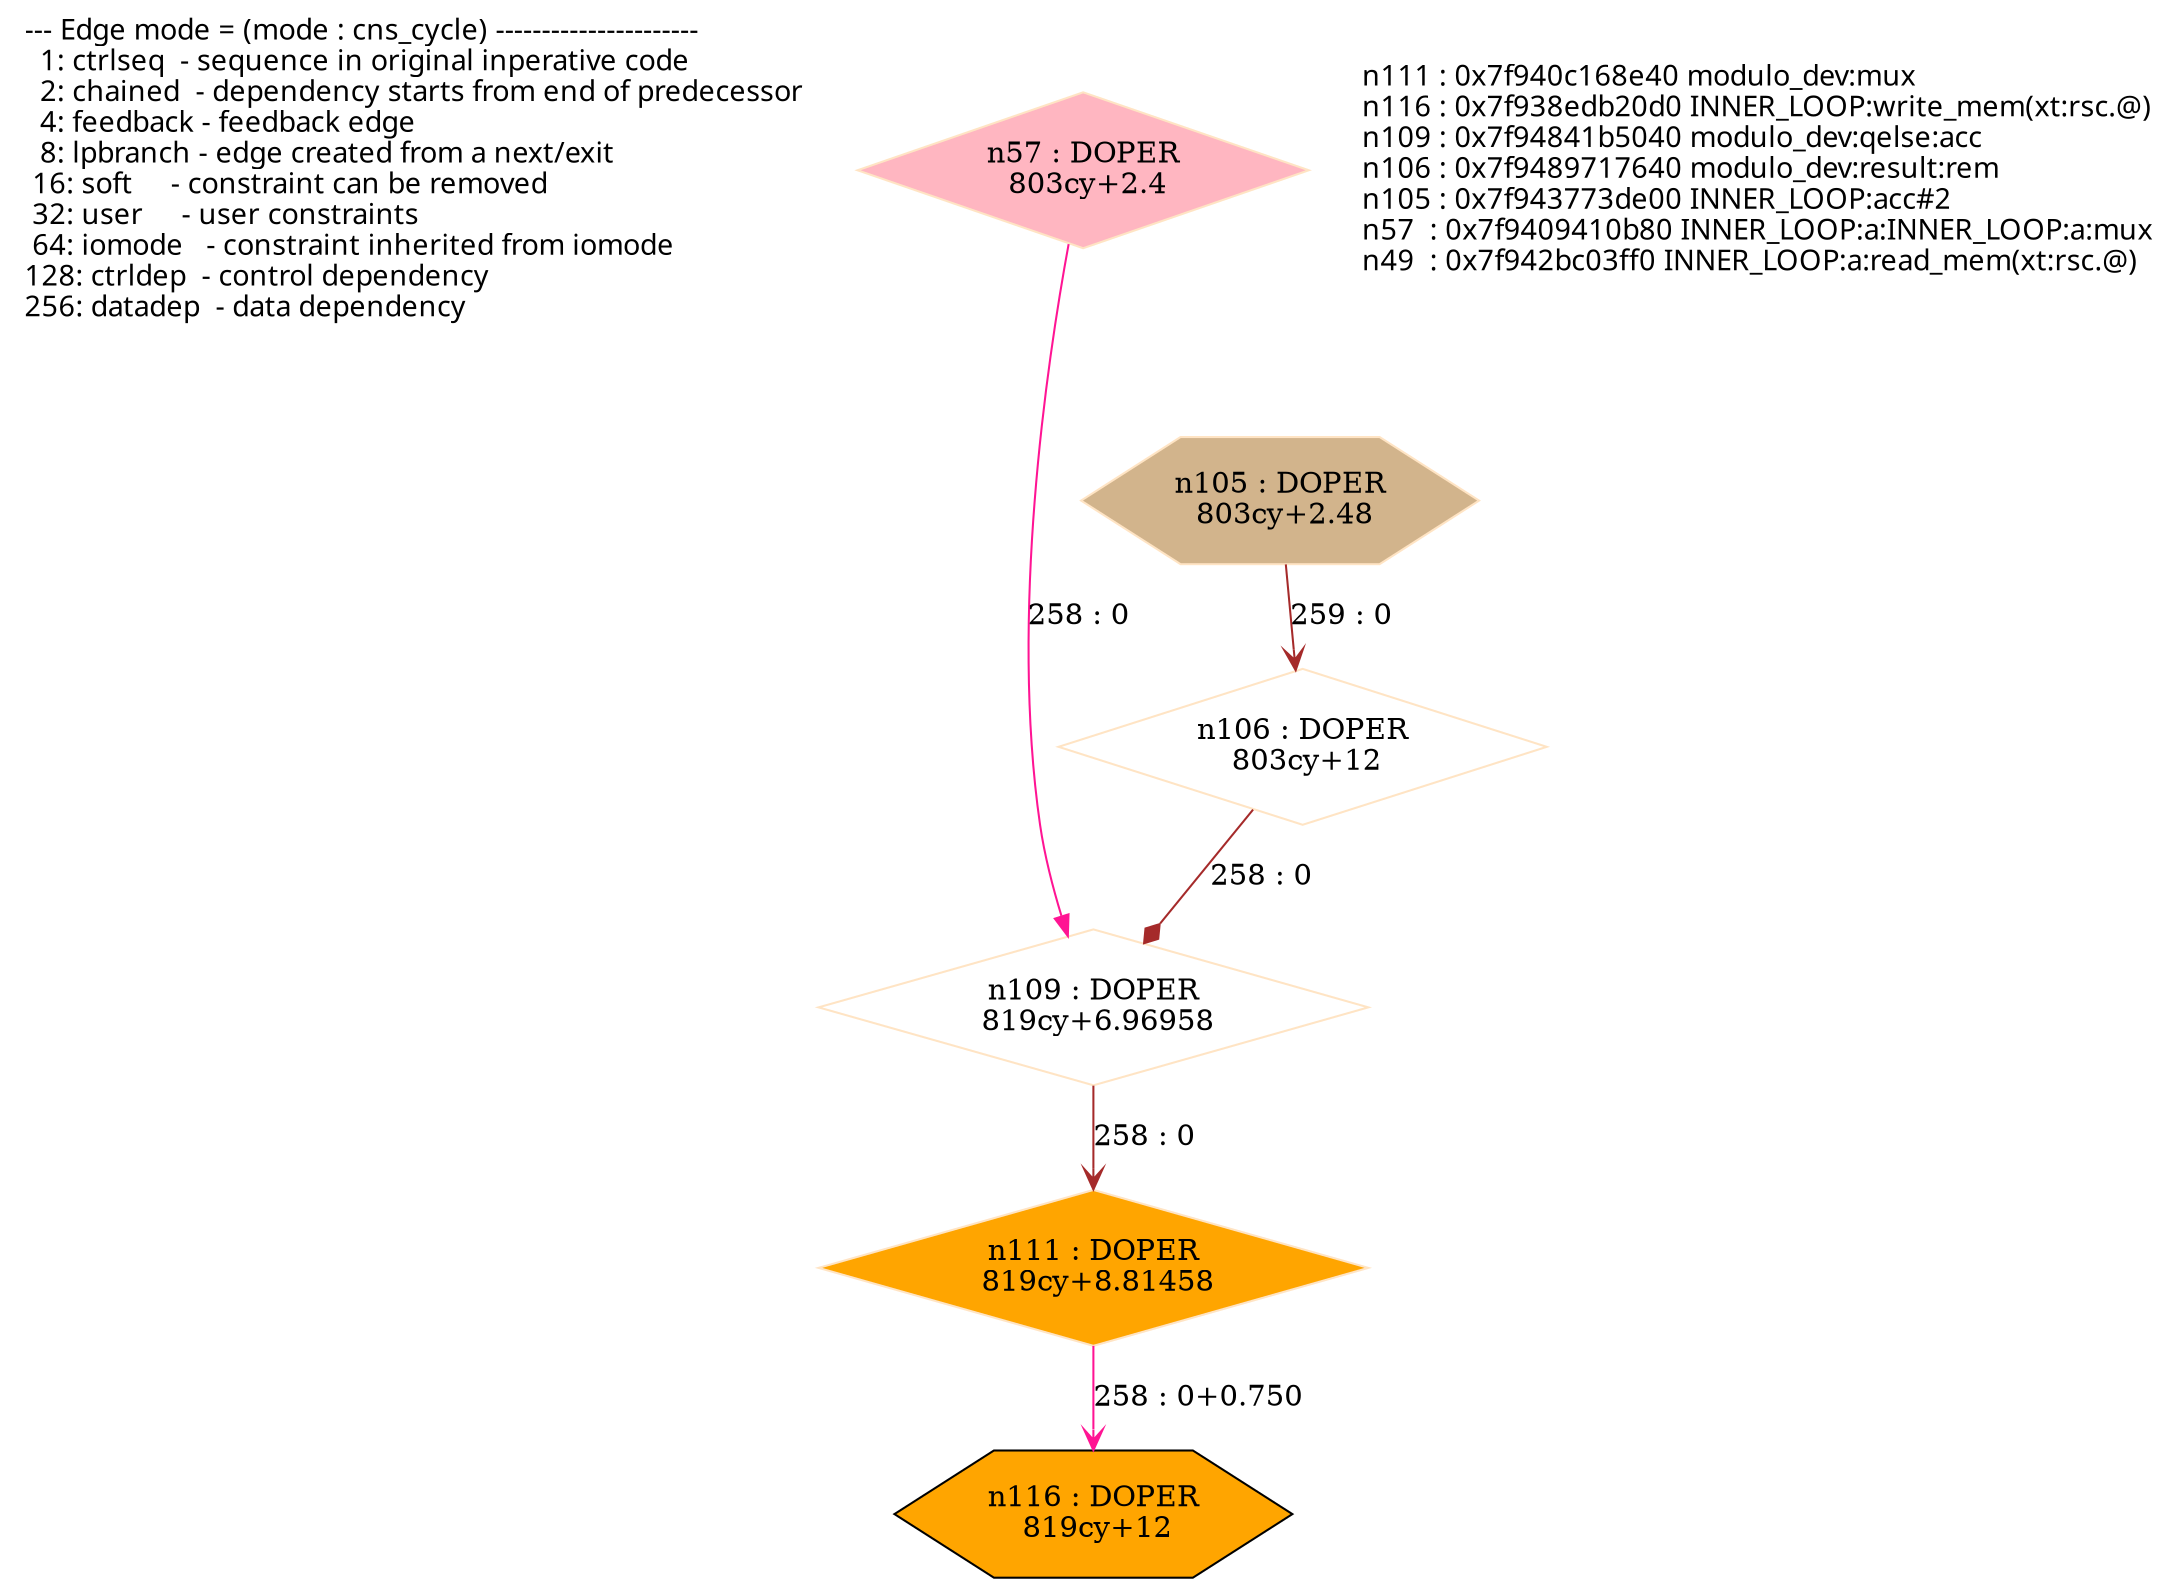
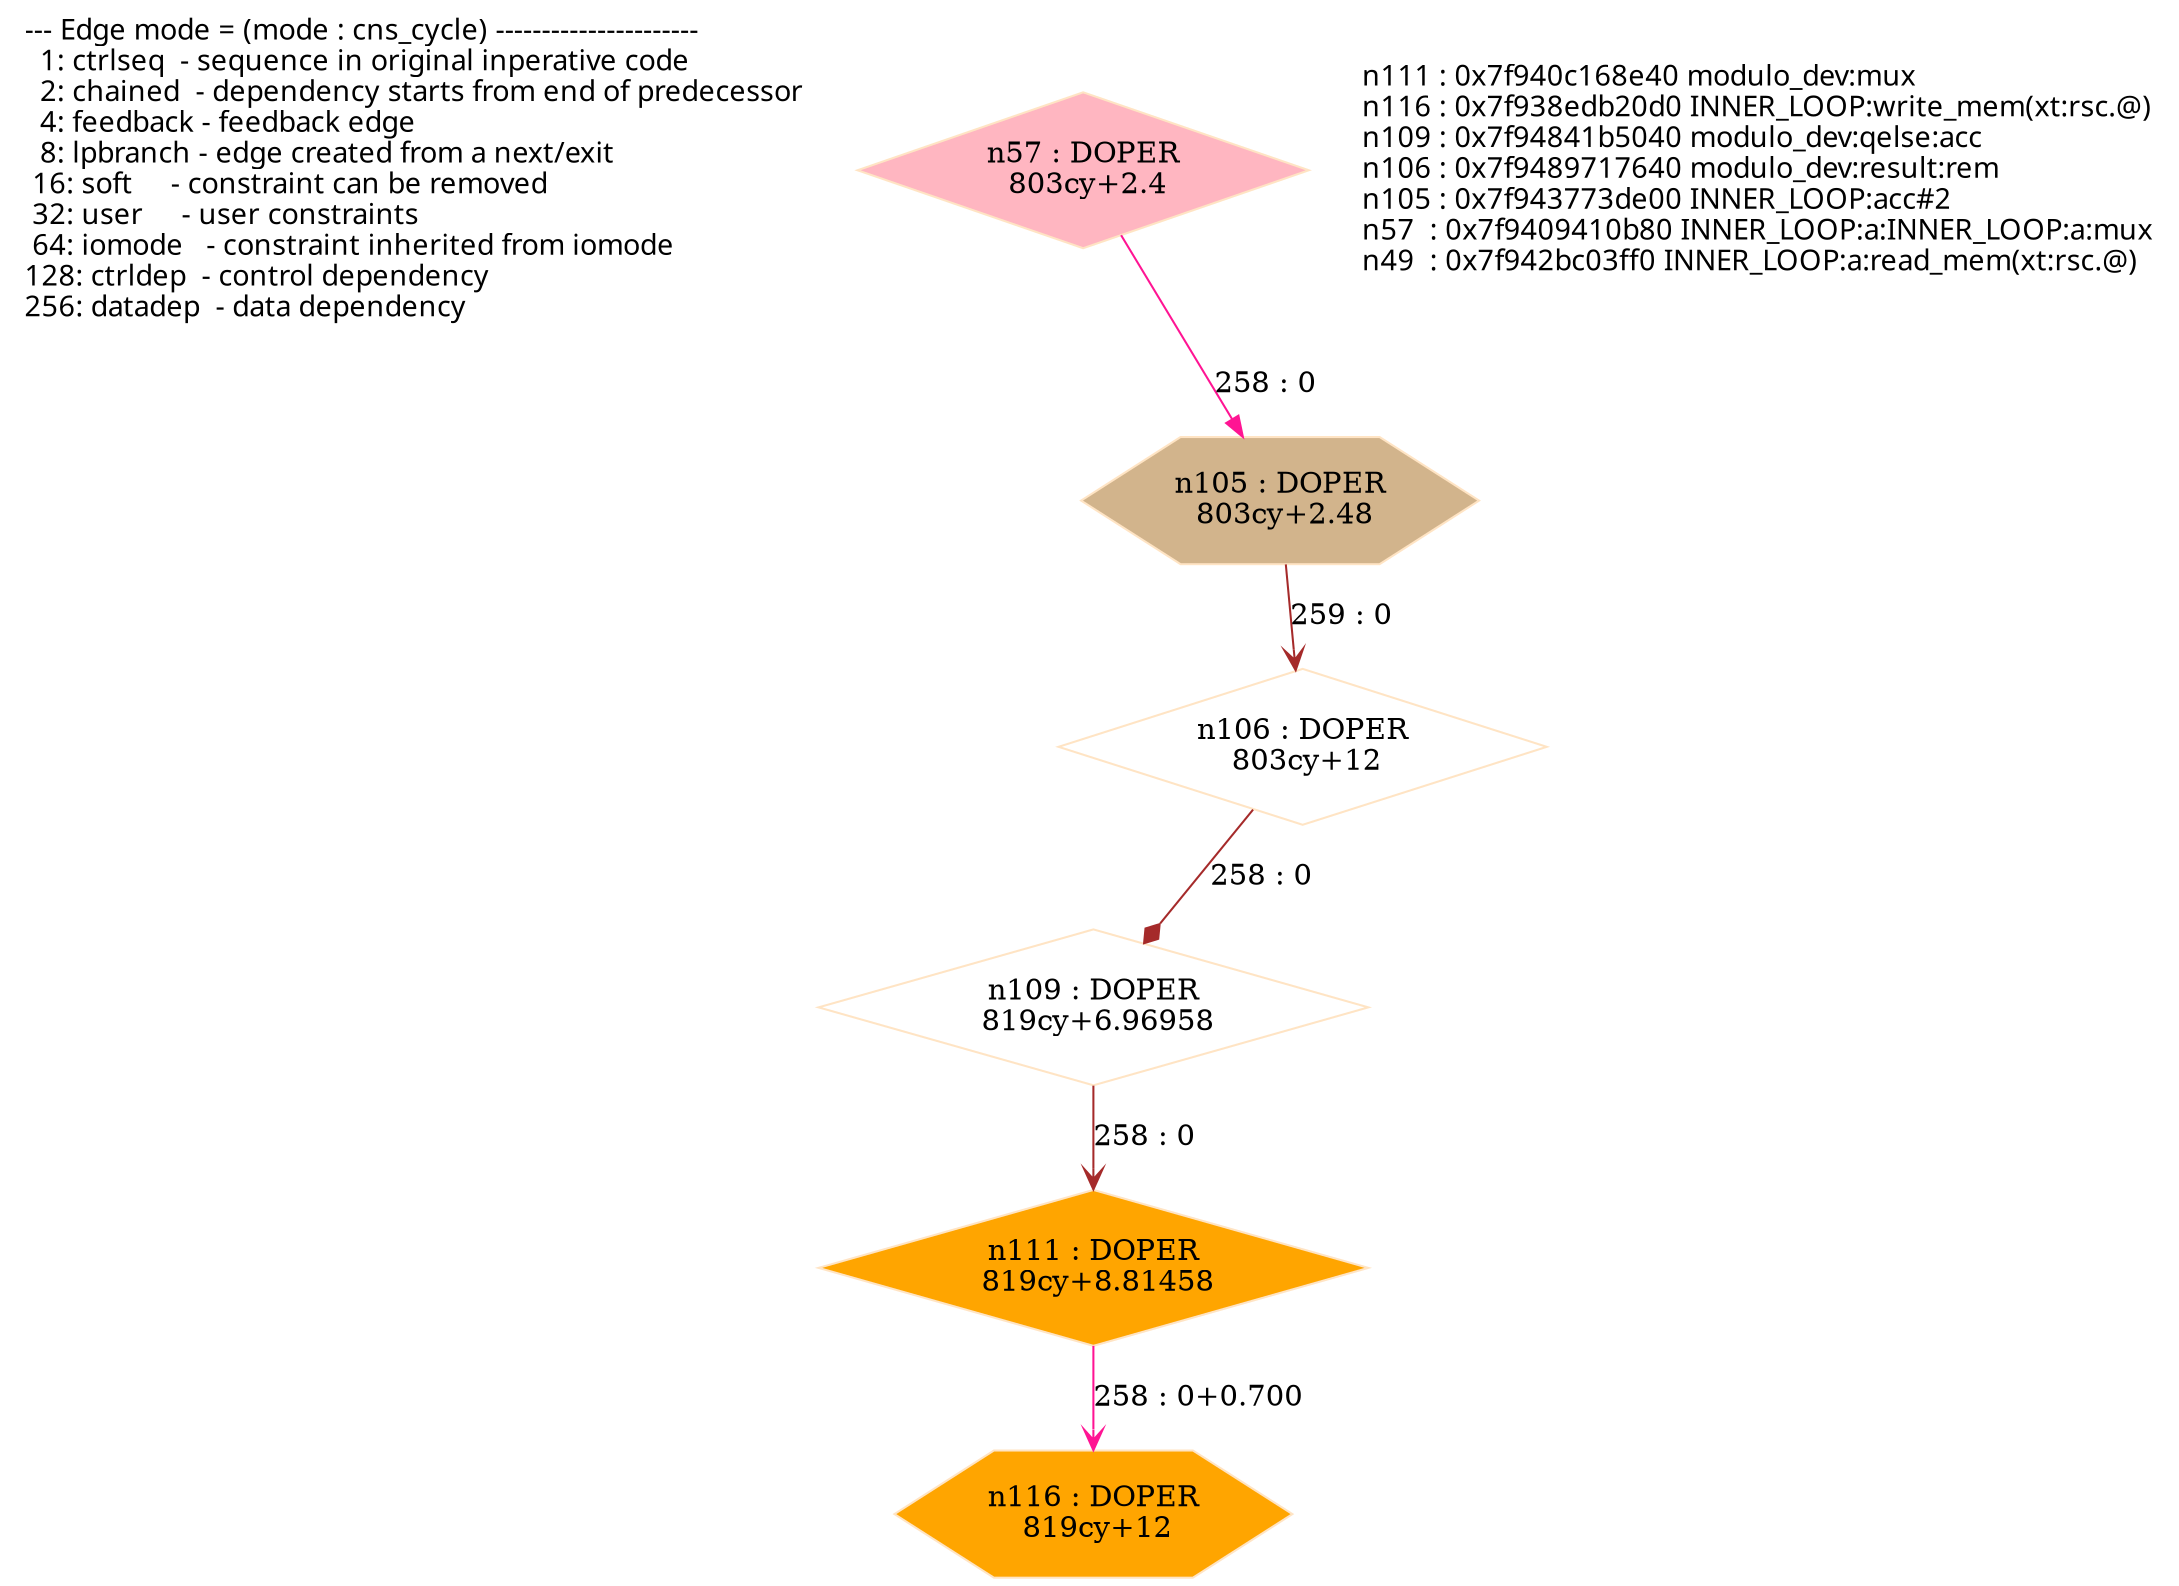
edge "n57 : DOPER 803cy+2.4" -> "n109 : DOPER 819cy+6.96958": now "n57 : DOPER 803cy+2.4" -> "n105 : DOPER 803cy+2.48"
edge "n111 : DOPER 819cy+8.81458" -> "n116 : DOPER 819cy+12": label "258 : 0+0.750" -> "258 : 0+0.700"
node "n116 : DOPER 819cy+12": color black -> bisque
